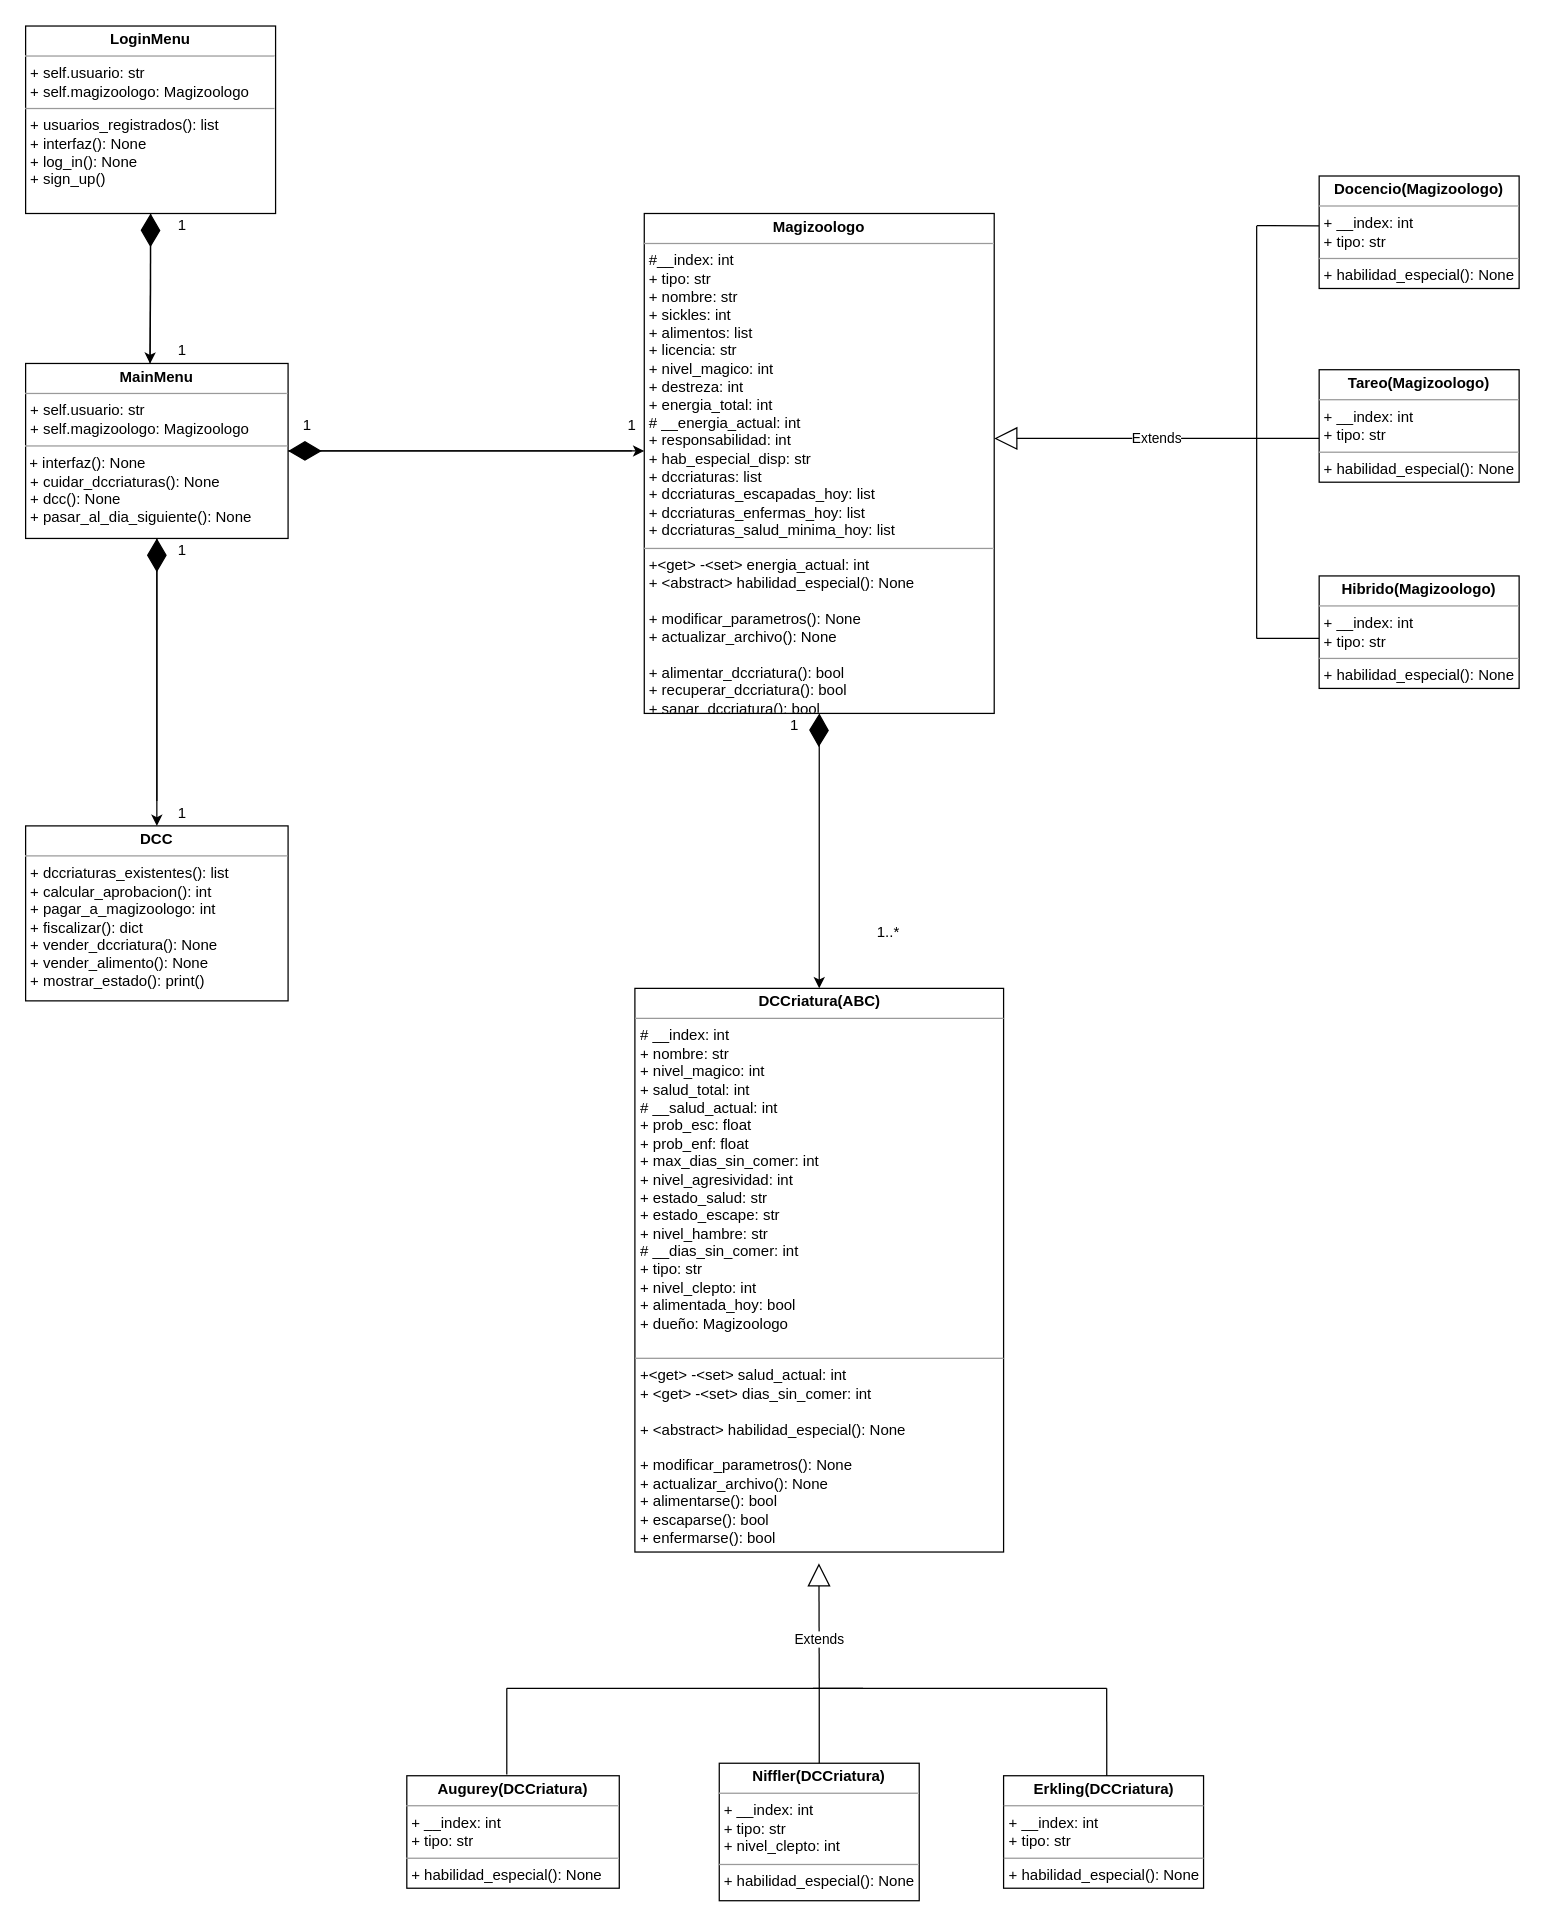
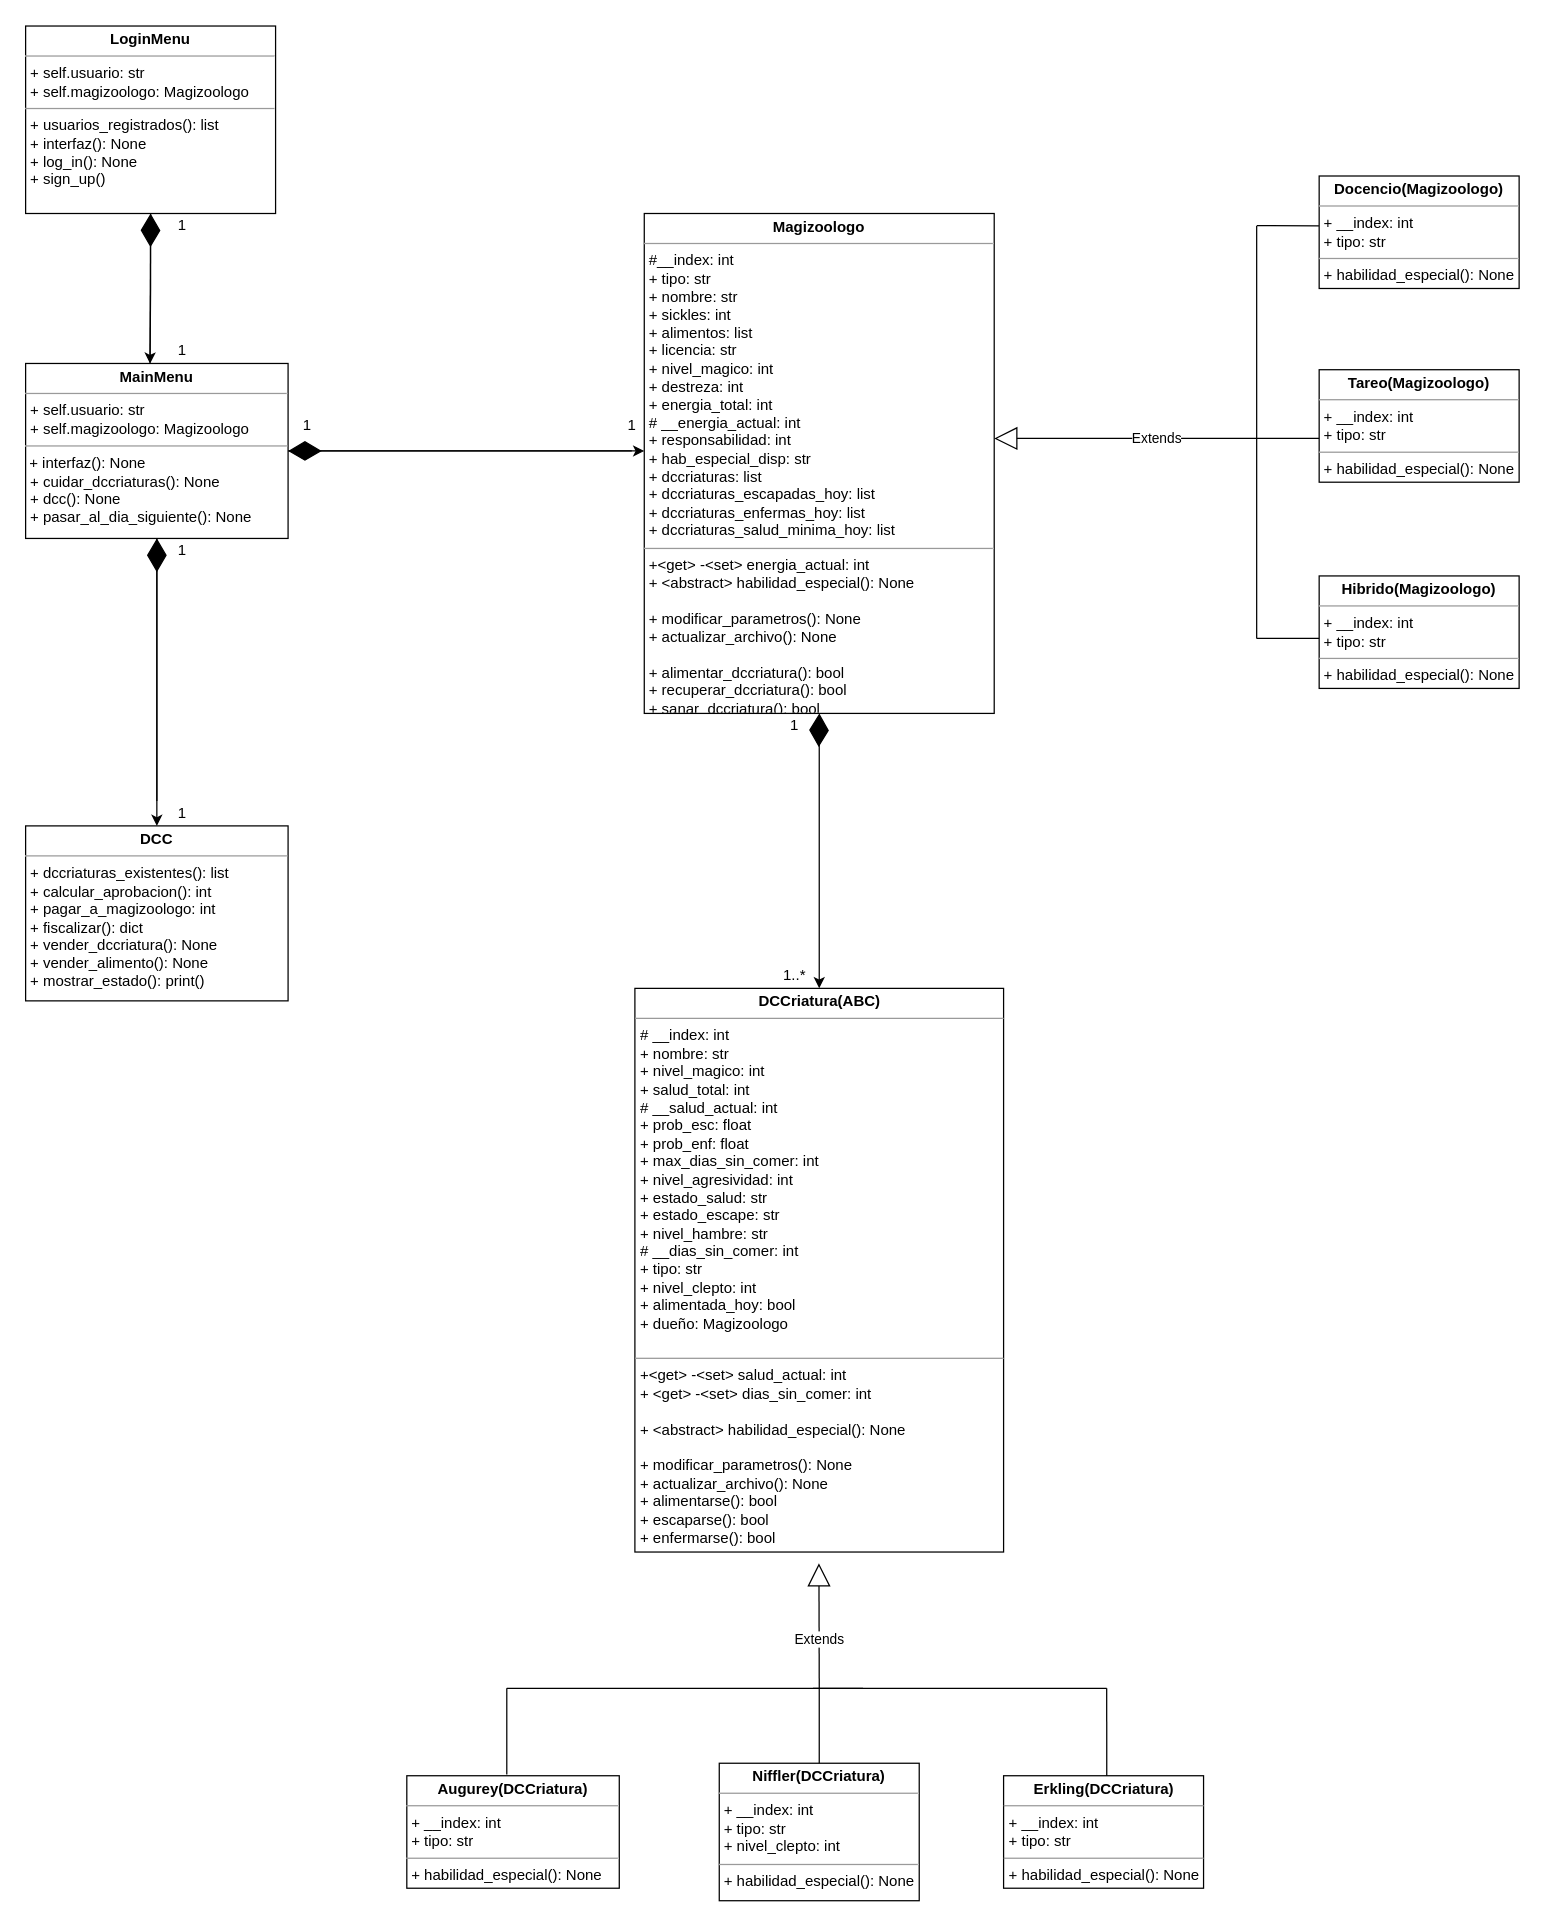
node "1..*": moved (888, 932) -> (794, 976)
